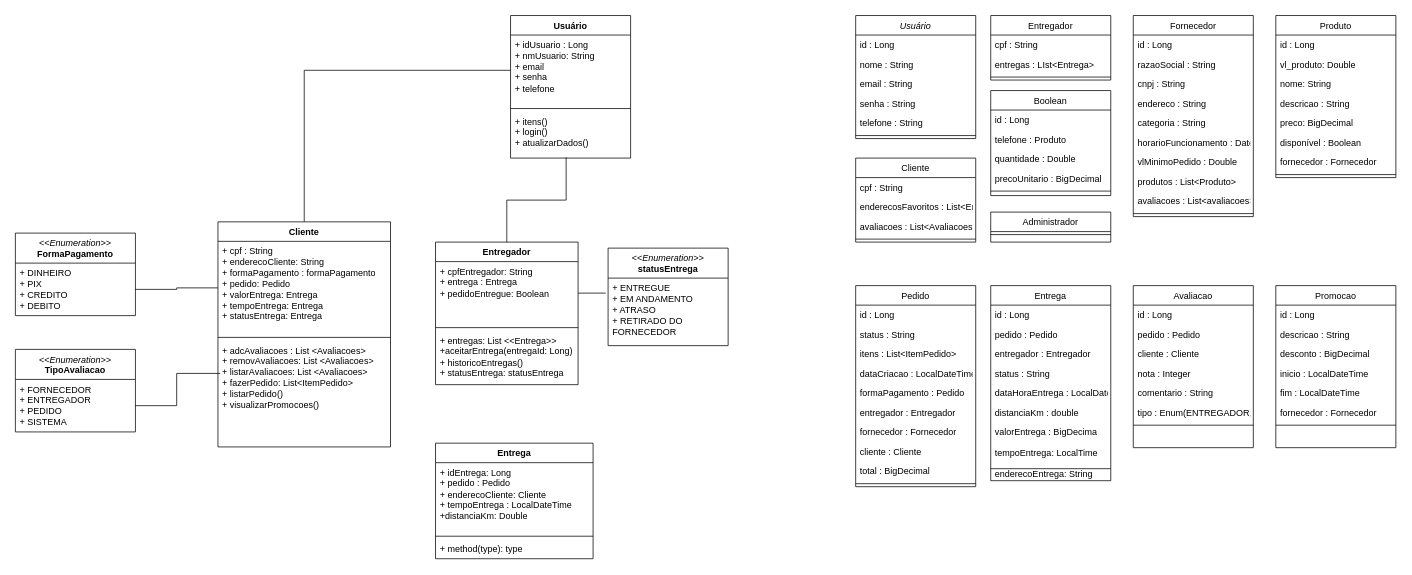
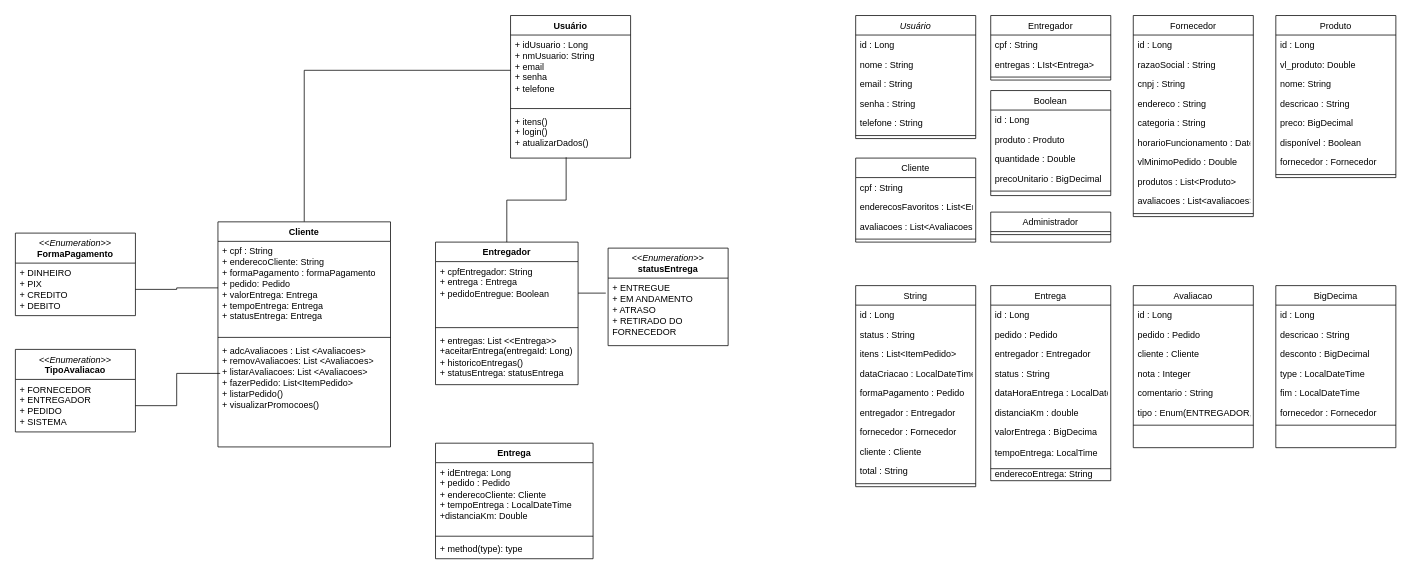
node "telefone : Produto": label "telefone : Produto" -> "produto : Produto"
node "Pedido": label "Pedido" -> "String"
node "Promocao": label "Promocao" -> "BigDecima"
node "inicio : LocalDateTime": label "inicio : LocalDateTime" -> "type : LocalDateTime"
node "total : BigDecimal": label "total : BigDecimal" -> "total : String"
